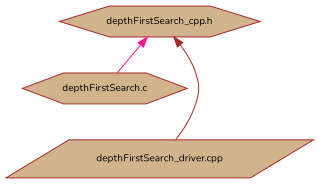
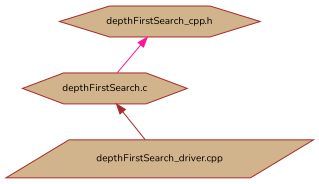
edge "depthFirstSearch_driver.cpp" -> "depthFirstSearch_cpp.h": now "depthFirstSearch_driver.cpp" -> "depthFirstSearch.c"
